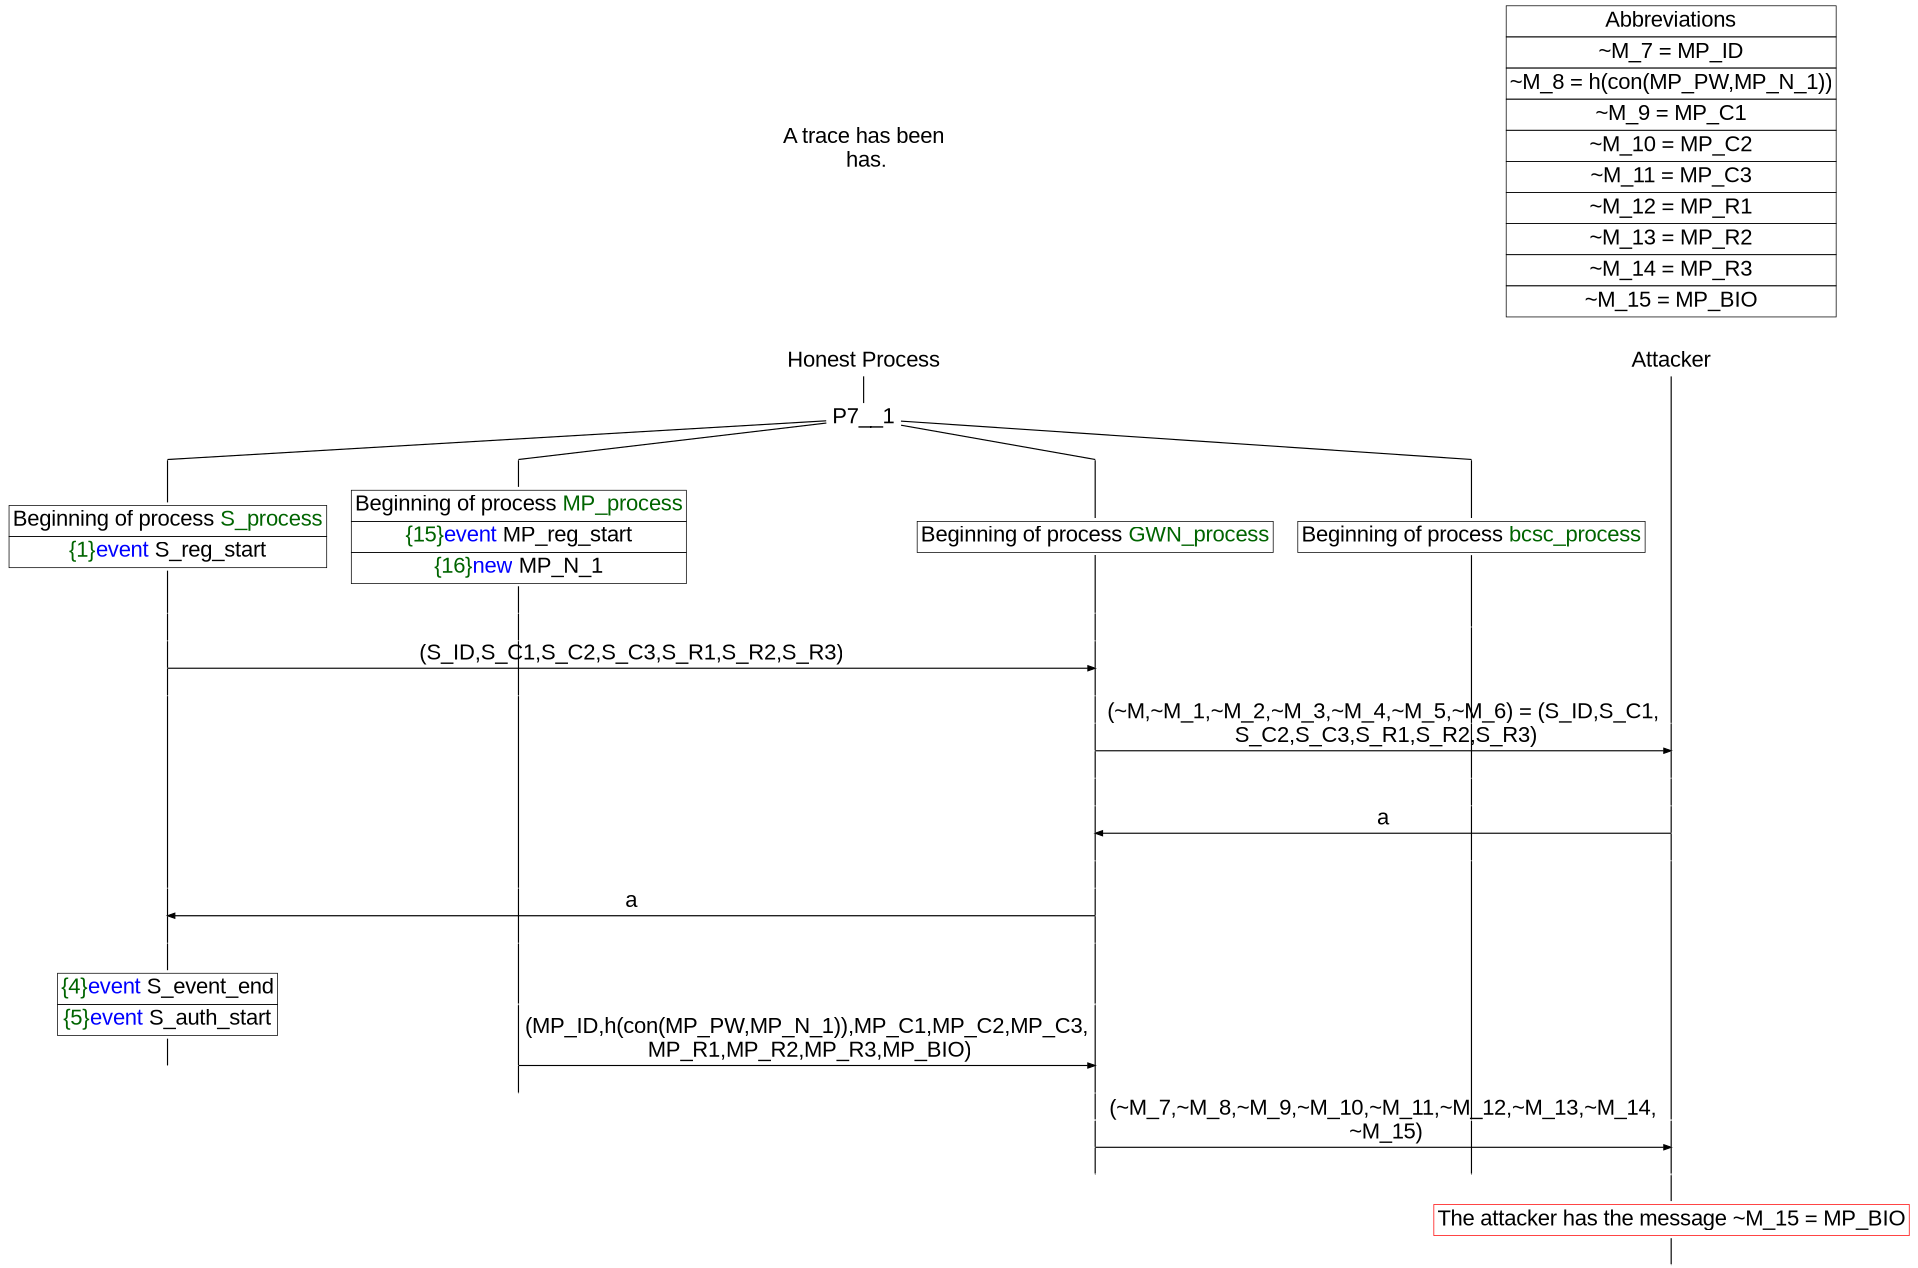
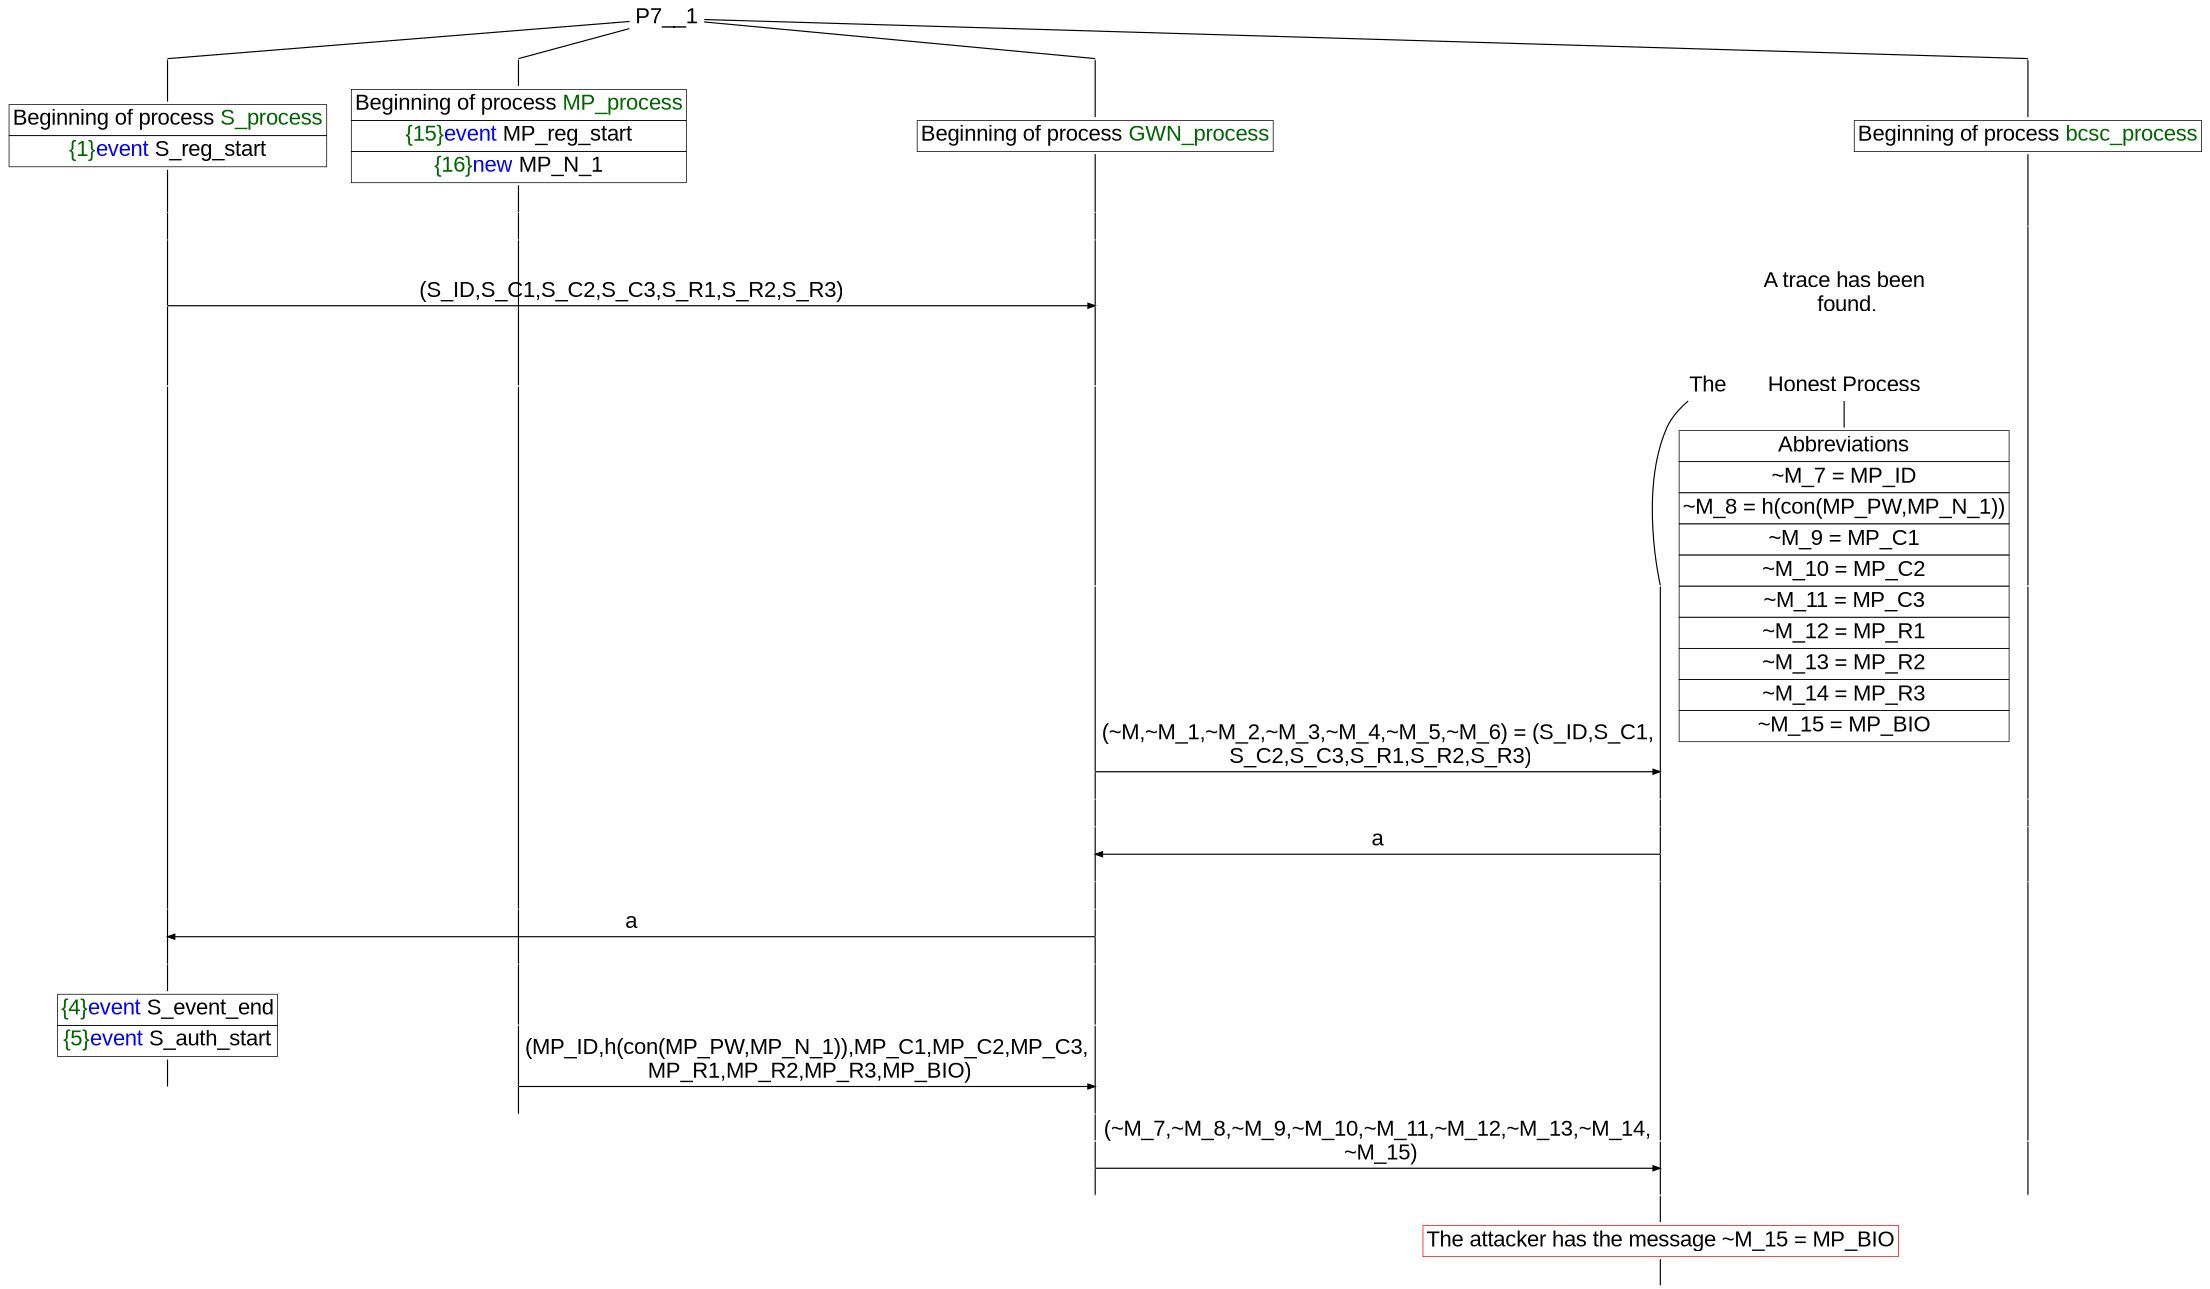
node "A trace has been": text "has." -> "found."
node "Attacker": label "Attacker" -> "The"
edge "Honest Process" -- "P7__1": now "Honest Process" -- "Abbreviations"
